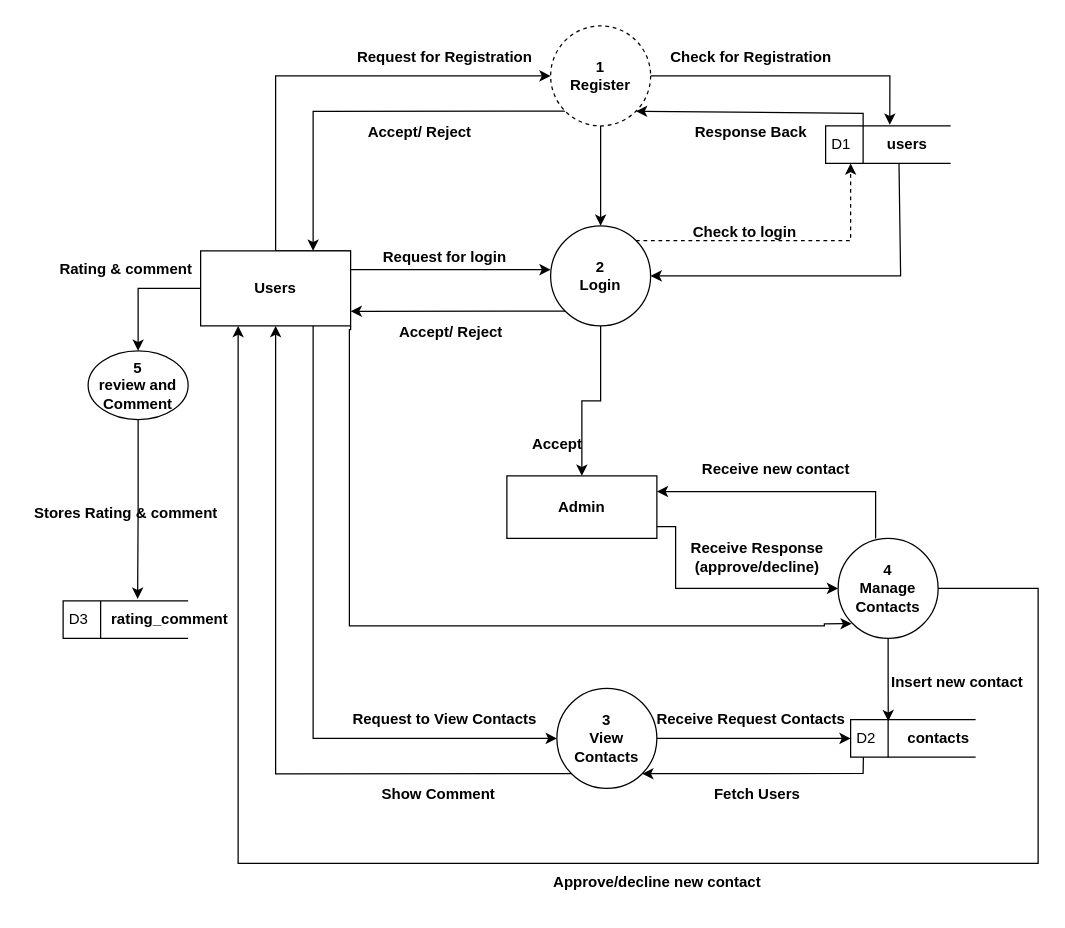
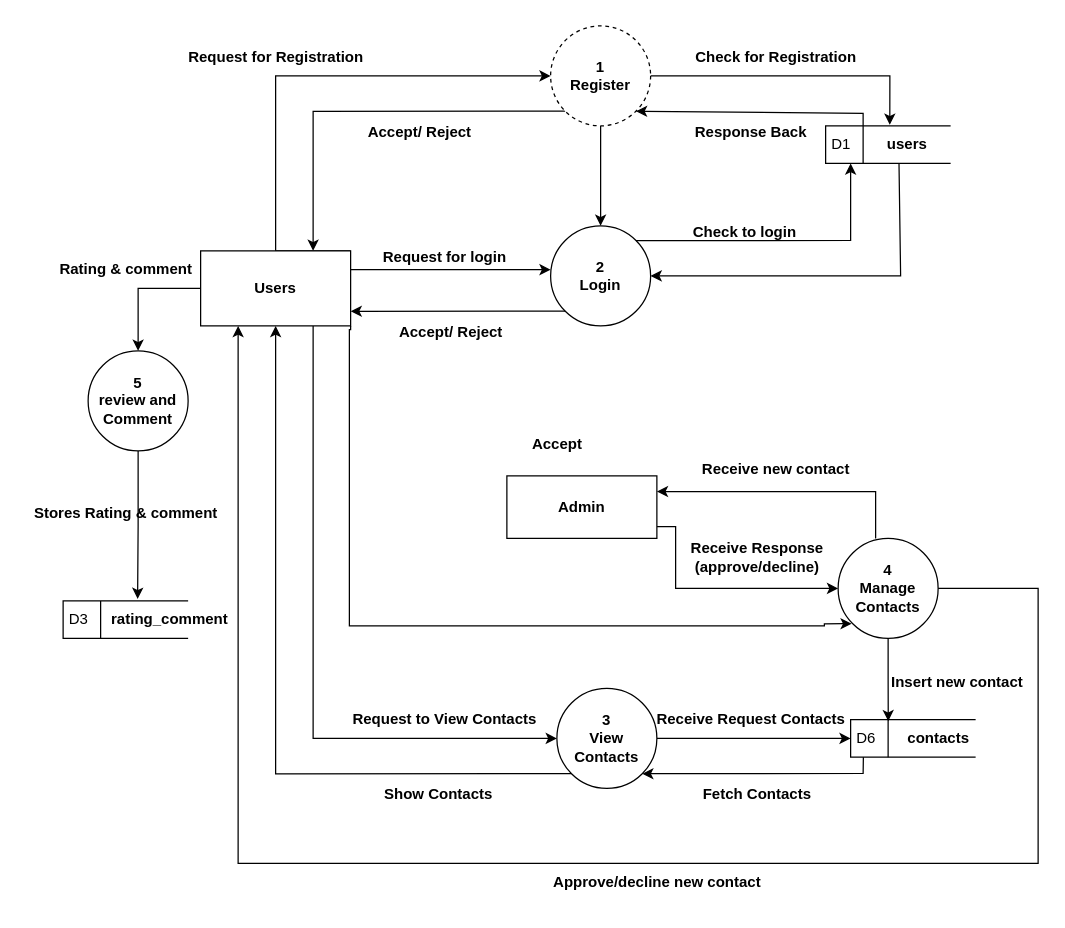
node "Request for Registration": moved (444, 57) -> (276, 57)
node "Check for Registration": moved (751, 57) -> (776, 57)
edge "2 Login" -> "D1": style dashed -> solid
node "5 review and Comment": size 100x69 -> 100x100
edge "2 Login" -> "Admin": removed
node "D2": label "D2" -> "D6"
node "Show Comment": label "Show Comment" -> "Show Contacts"
node "Fetch Users": label "Fetch Users" -> "Fetch Contacts"
